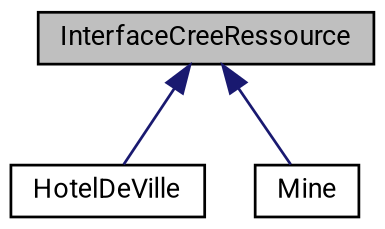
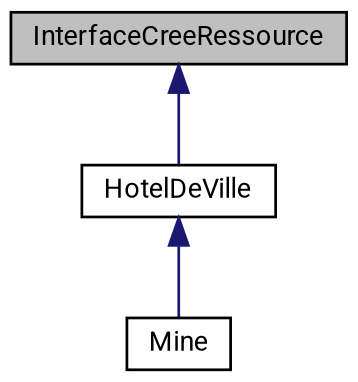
edge "Mine" -> "InterfaceCreeRessource": now "Mine" -> "HotelDeVille"
